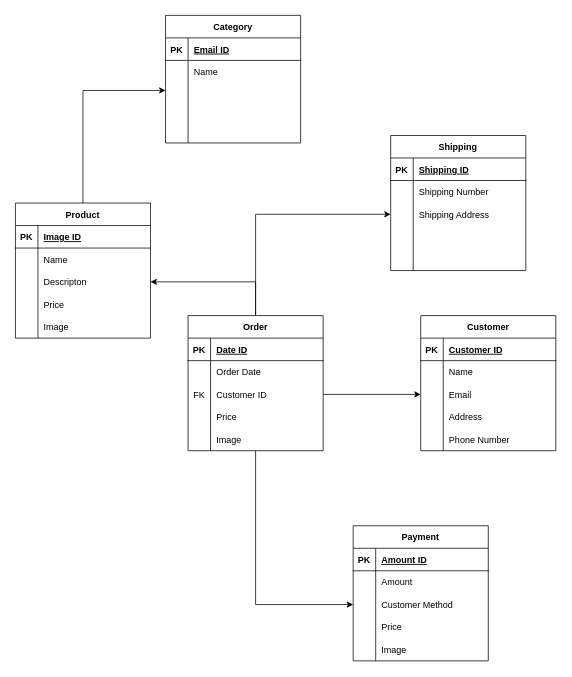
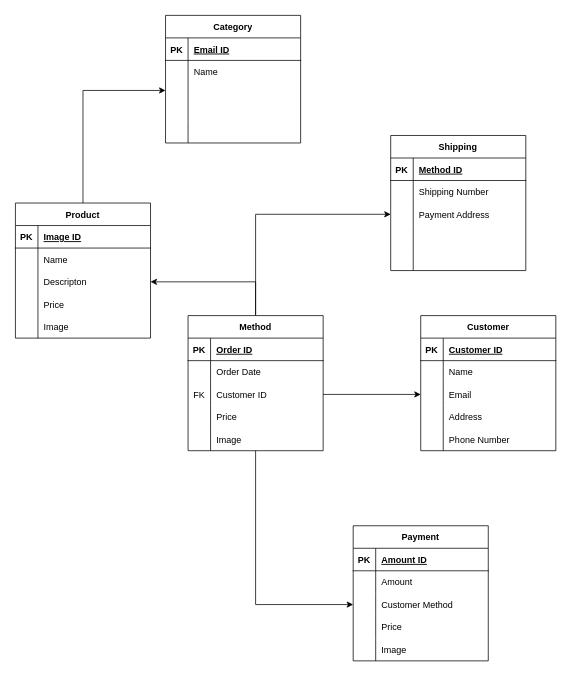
node "Shipping ID": label "Shipping ID" -> "Method ID"
node "Shipping Address": label "Shipping Address" -> "Payment Address"
node "Order": label "Order" -> "Method"
node "Date ID": label "Date ID" -> "Order ID"
